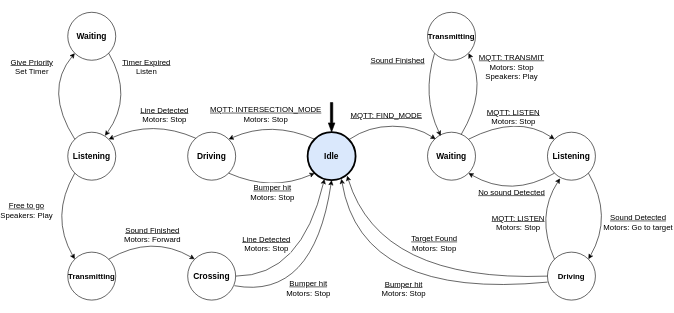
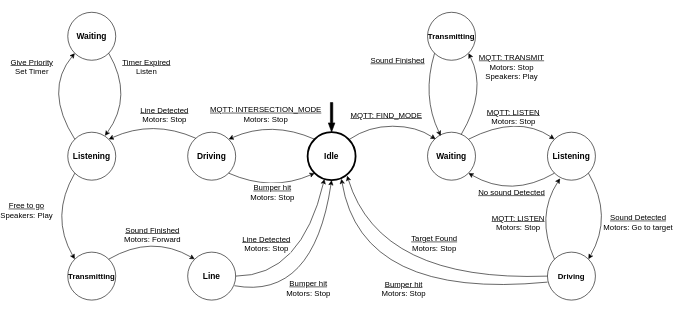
node "Idle": fillcolor #dae8fc -> #ffffff
node "Crossing": label "Crossing" -> "Line"
